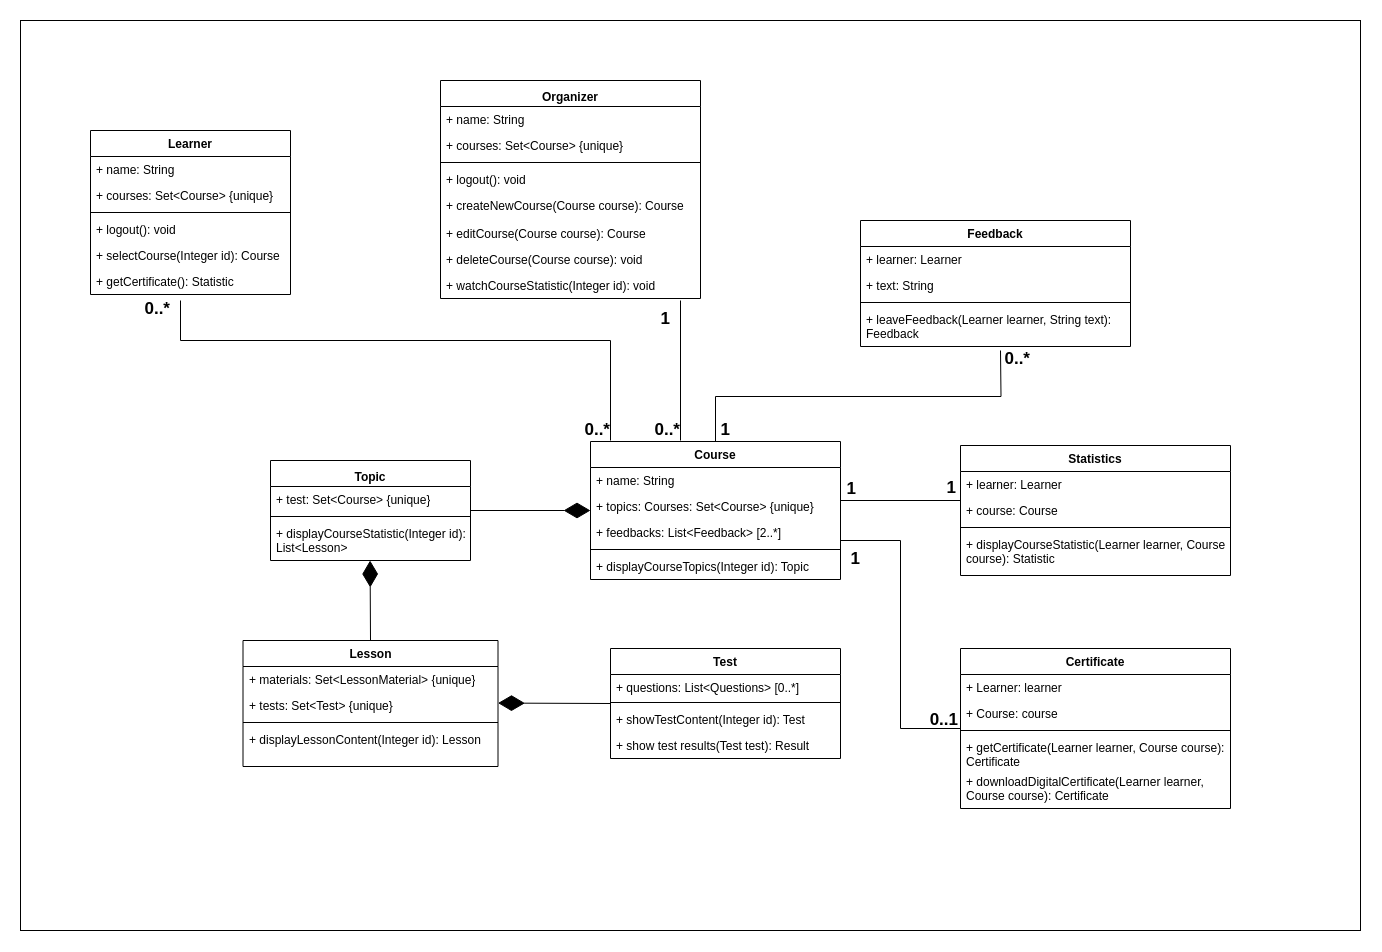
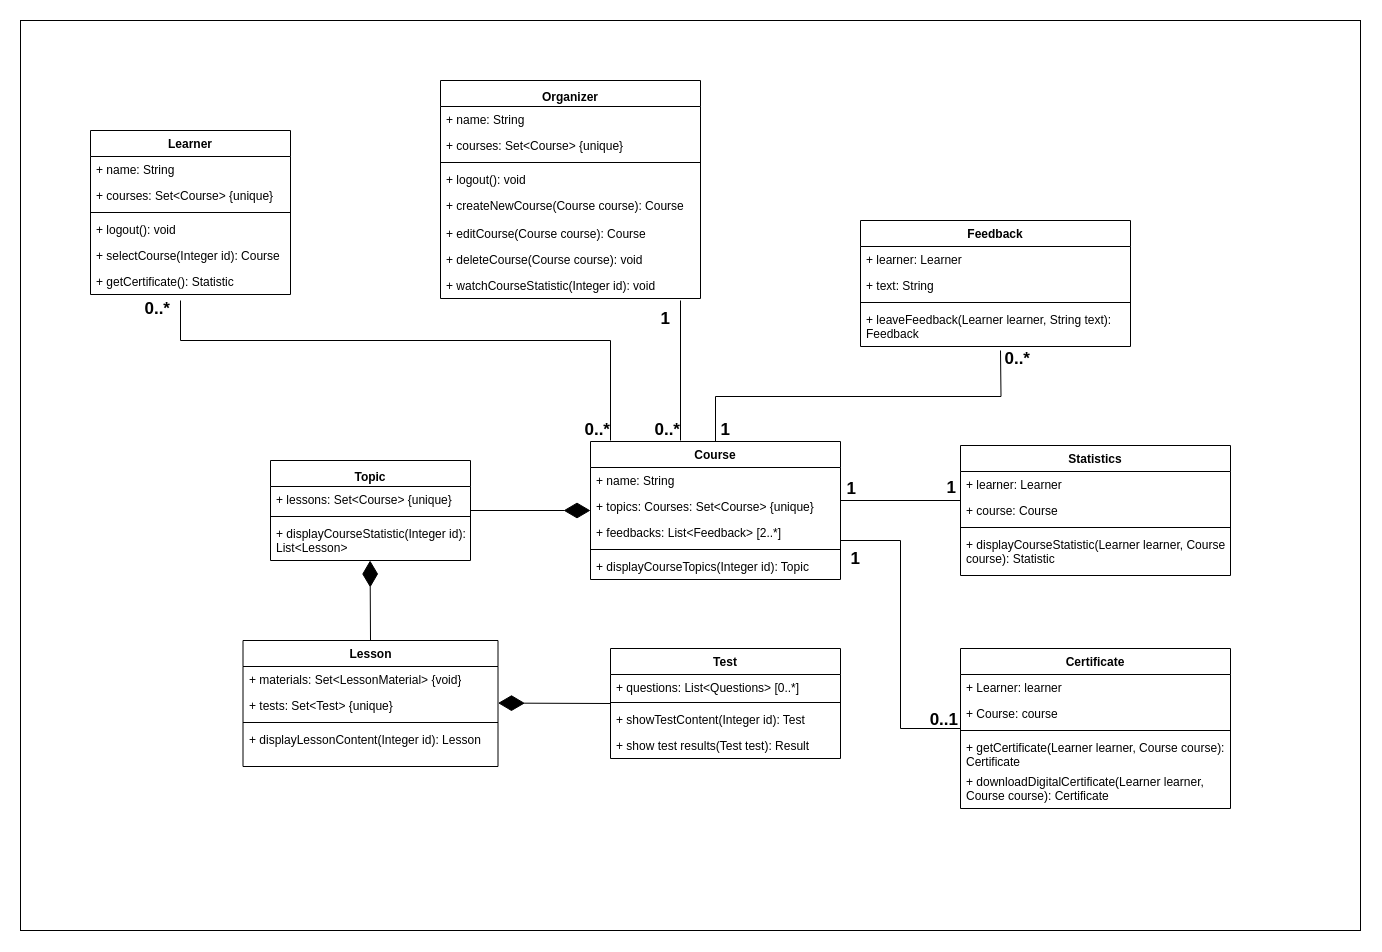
node "+ test: Set<Course> {unique}": label "+ test: Set<Course> {unique}" -> "+ lessons: Set<Course> {unique}"
node "+ materials: Set<LessonMaterial> {unique}": label "+ materials: Set<LessonMaterial> {unique}" -> "+ materials: Set<LessonMaterial> {void}"
